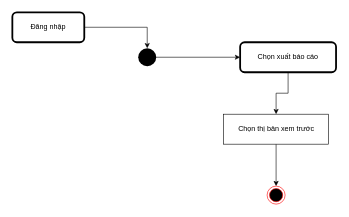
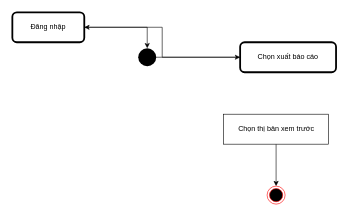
edge "Chọn xuất báo cáo" -> "Chọn thị bản xem trước": now "Chọn xuất báo cáo" -> "Đăng nhập"
